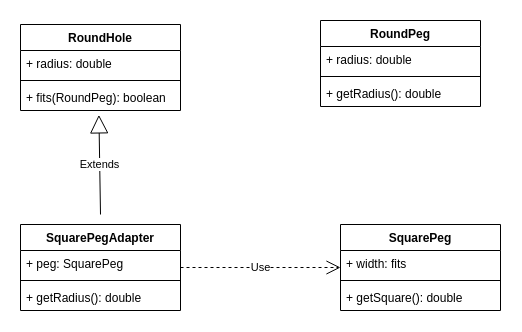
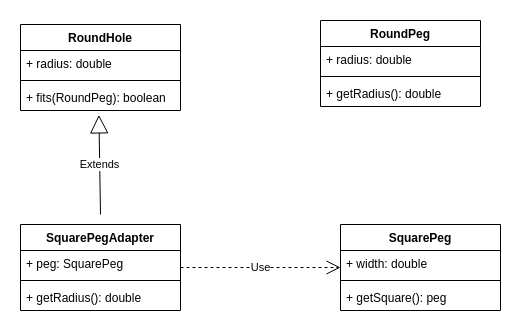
node "+ width: fits": label "+ width: fits" -> "+ width: double"
node "+ getSquare(): double": label "+ getSquare(): double" -> "+ getSquare(): peg"
